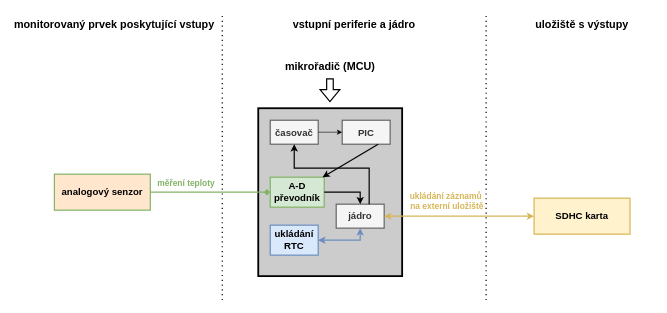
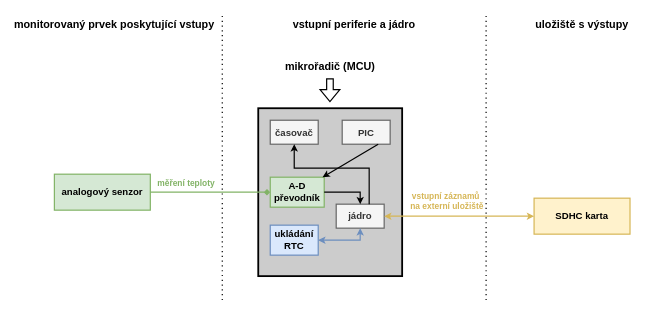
edge "časovač" -> "PIC": removed
node "analogový senzor": fillcolor #ffe6cc -> #d5e8d4
node "ukládání záznamů na externí uložiště": label "ukládání záznamů na externí uložiště" -> "vstupní záznamů na externí uložiště"
